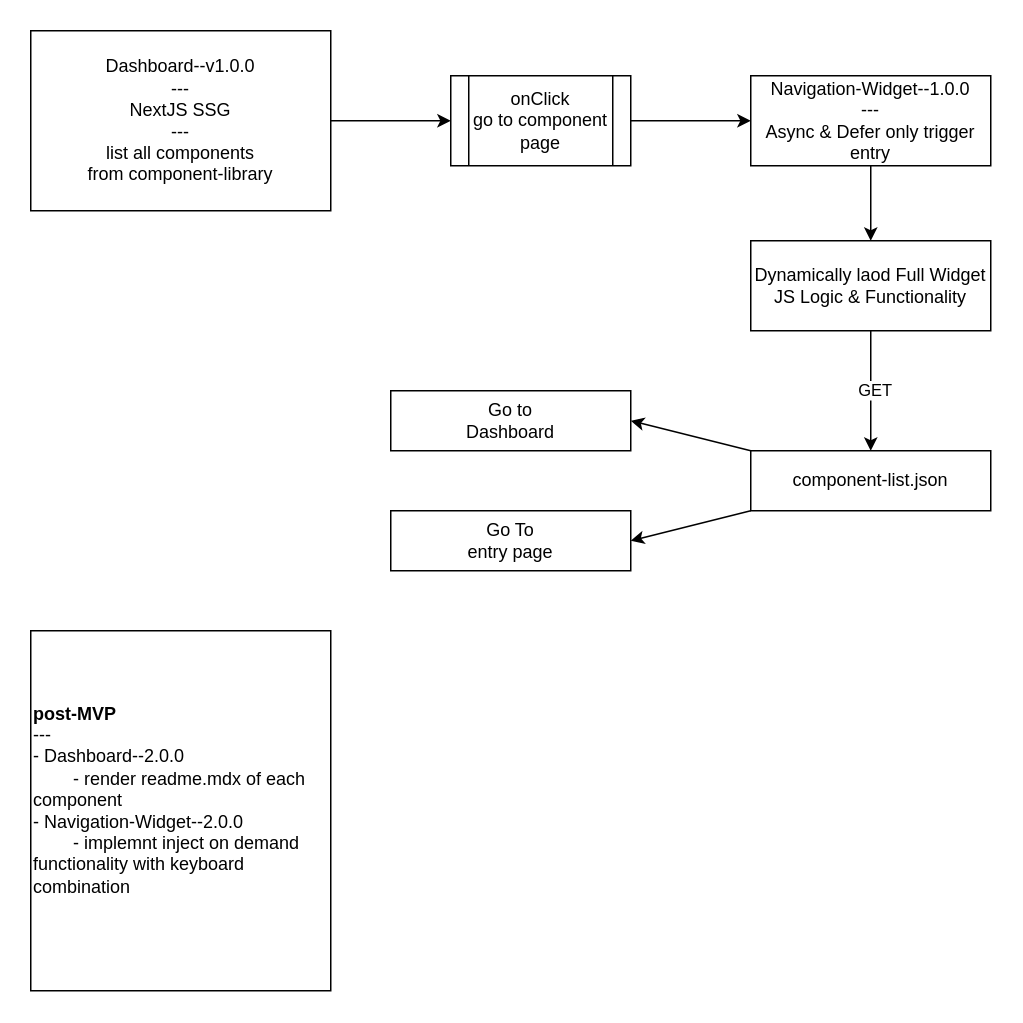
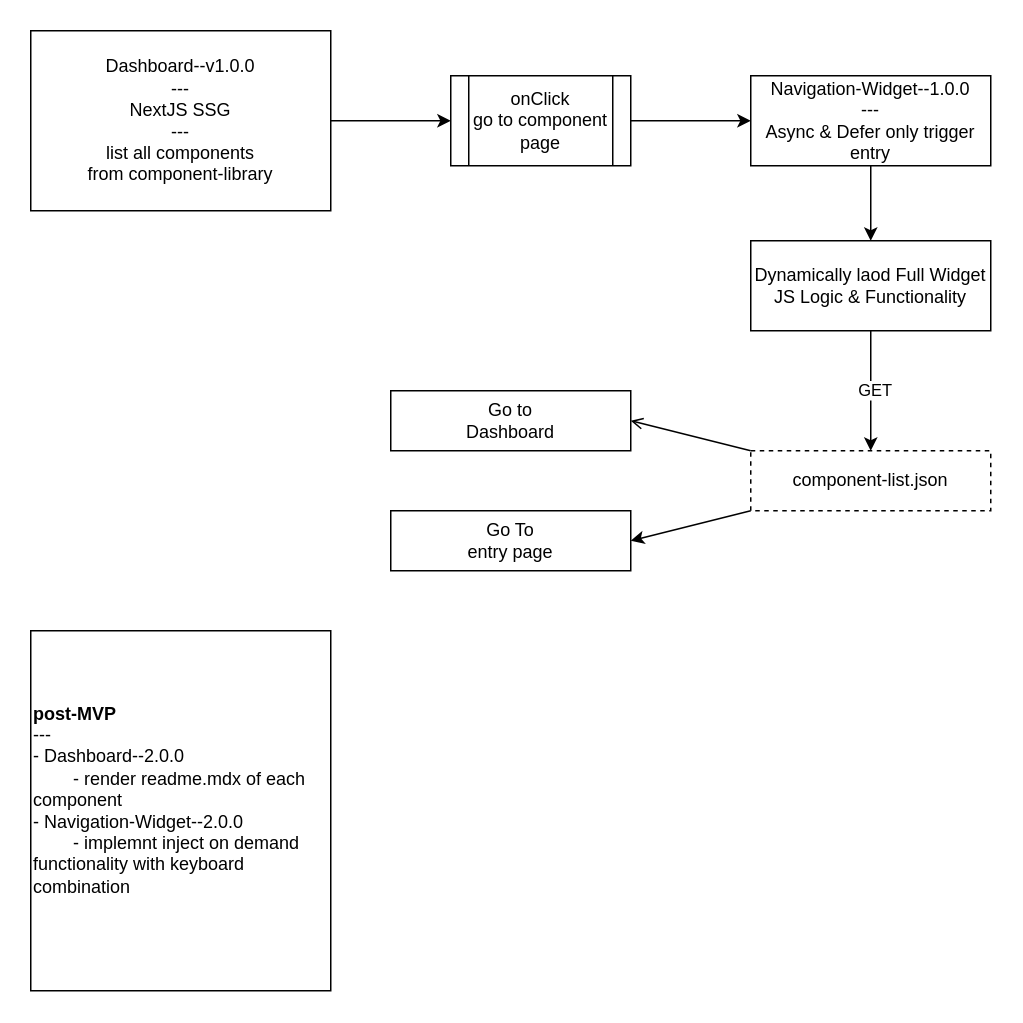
edge "component-list.json" -> "Go to Dashboard": arrowhead classic -> open
node "component-list.json": style solid -> dashed
